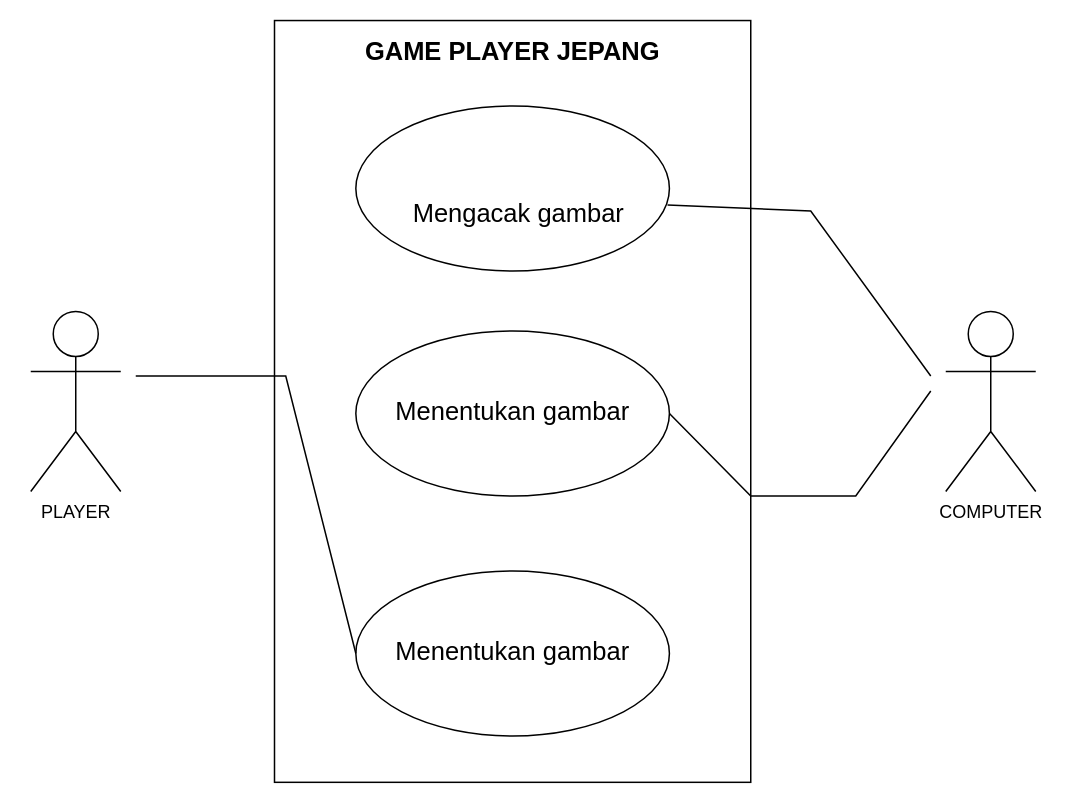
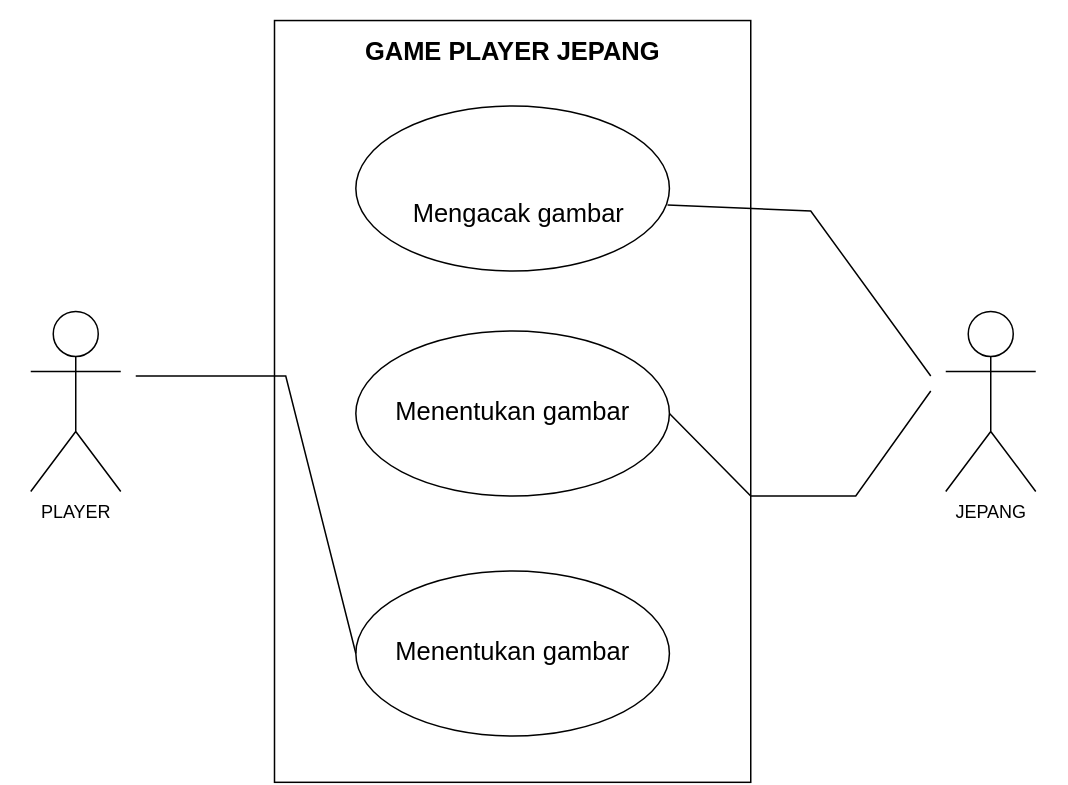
node "COMPUTER": label "COMPUTER" -> "JEPANG"
